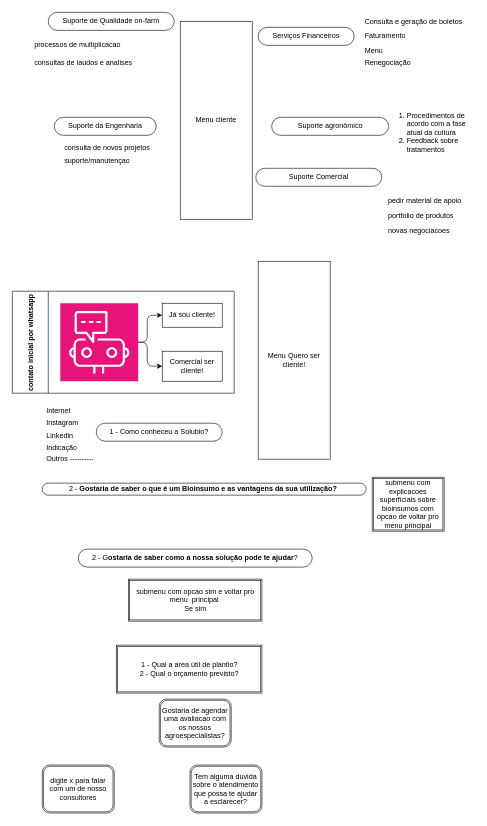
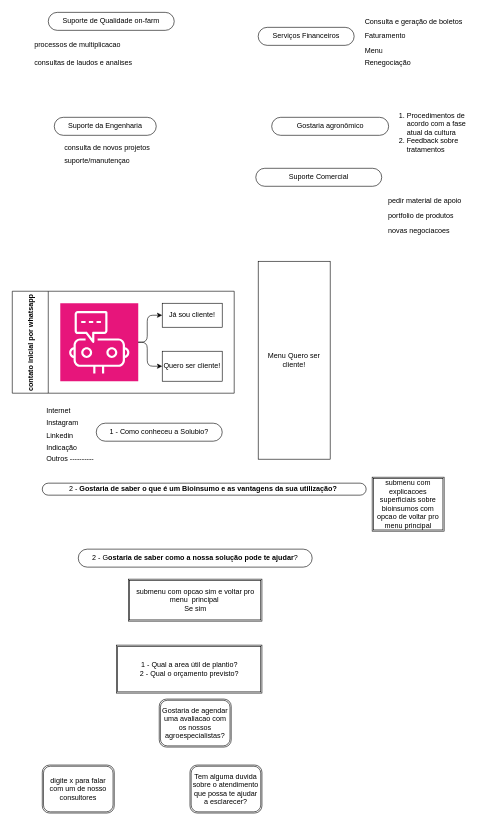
node "Menu cliente": removed
node "Suporte agronômico": label "Suporte agronômico" -> "Gostaria agronômico"
node "Comercial ser cliente!": label "Comercial ser cliente!" -> "Quero ser cliente!"
